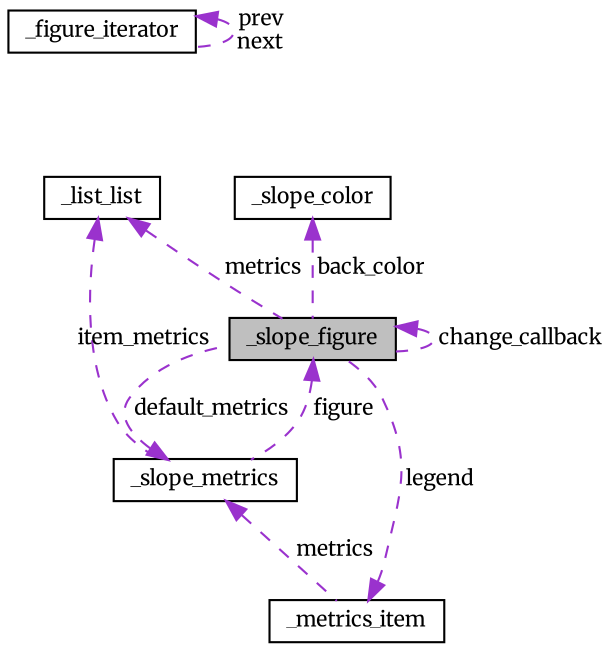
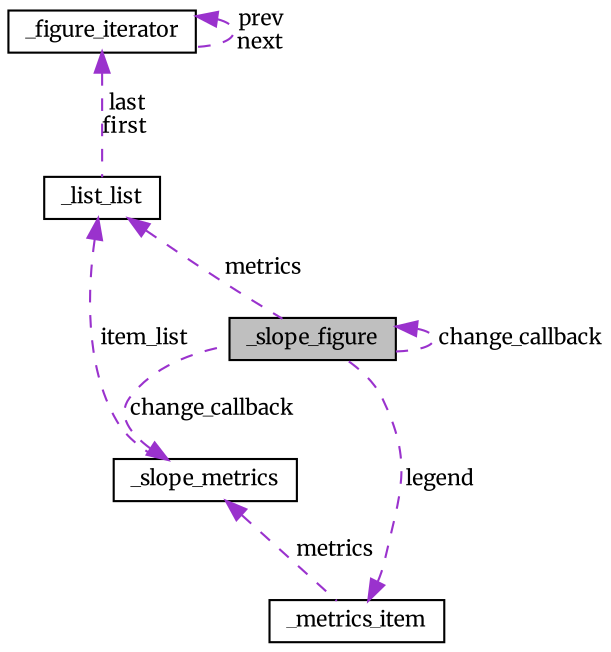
edge "_list_list" -> "_figure_iterator": added, label "last first"
node "_slope_color": removed
edge "_slope_metrics" -> "_list_list": label " item_metrics" -> " item_list"
edge "_slope_figure" -> "_slope_metrics": label " default_metrics" -> " change_callback"
edge "_slope_metrics" -> "_slope_figure": removed, label "figure"
